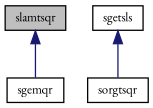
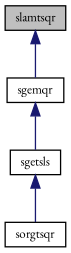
edge "sgetsls" -> "sgemqr": added
